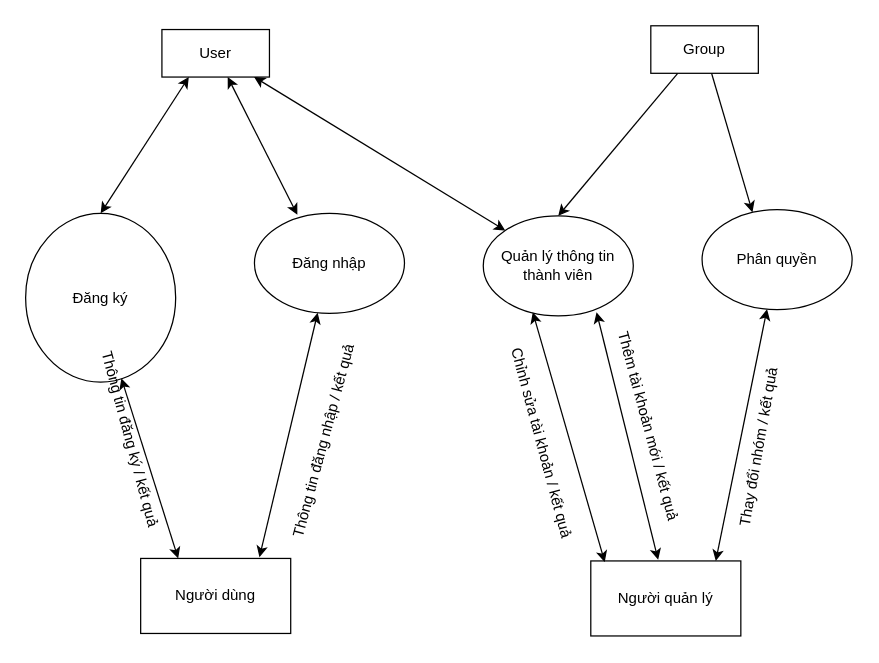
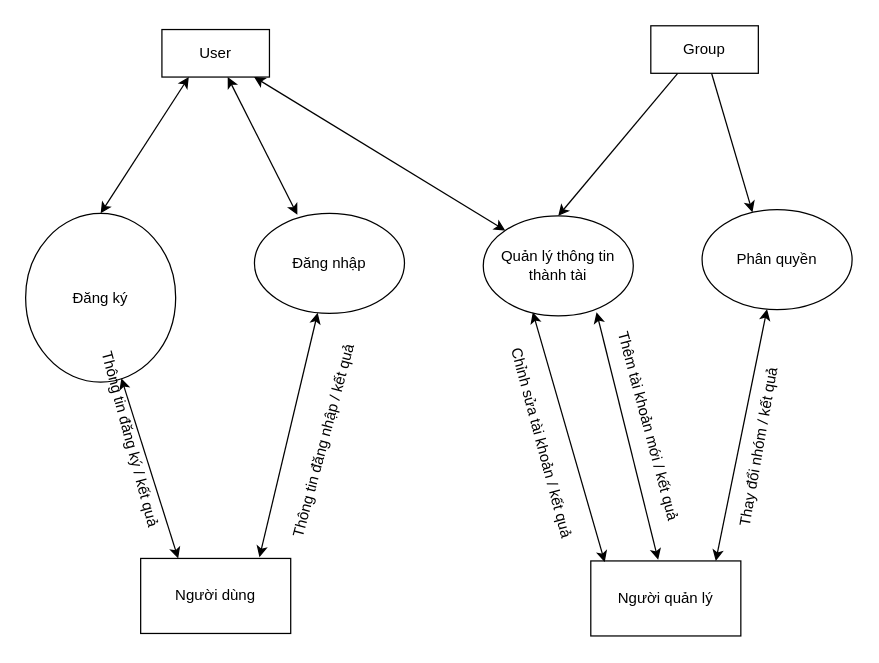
node "Quản lý thông tin thành viên": label "Quản lý thông tin thành viên" -> "Quản lý thông tin thành tài"
